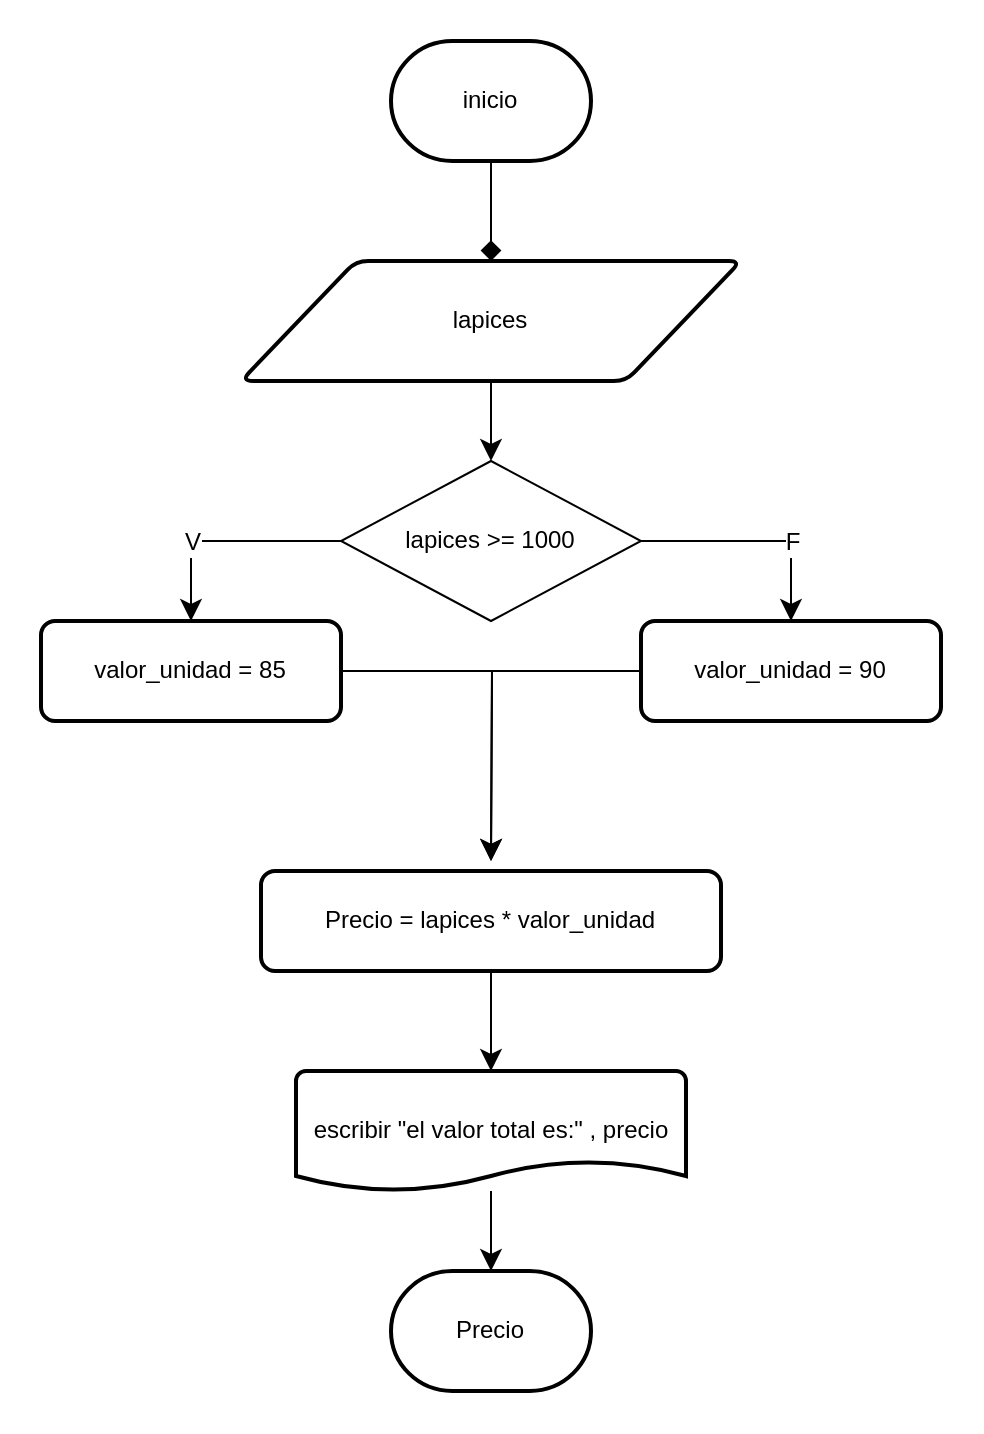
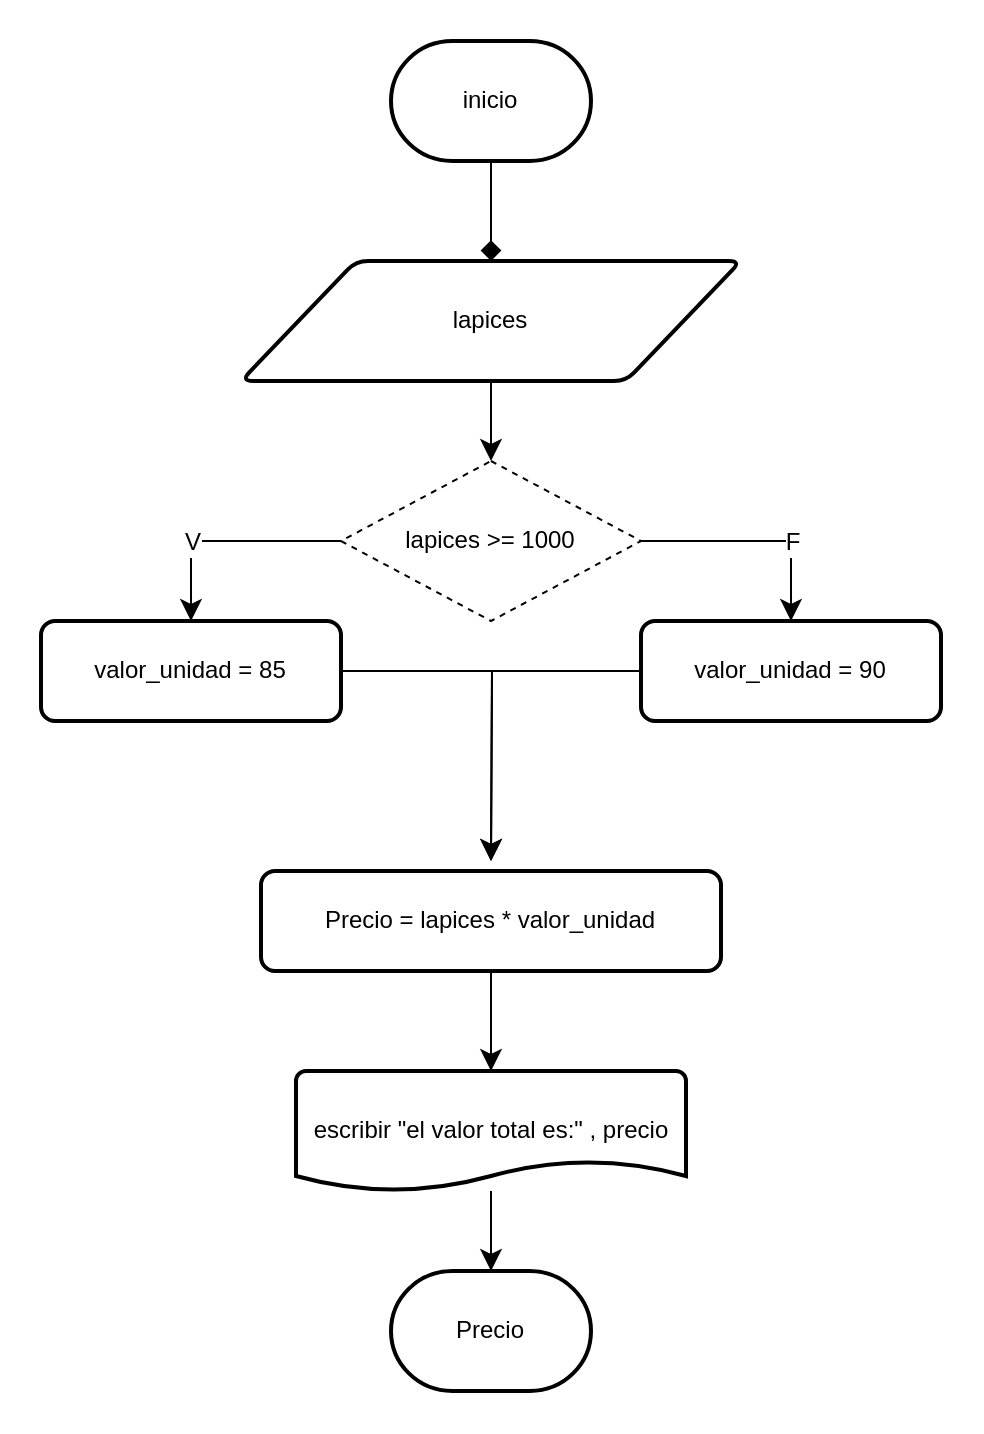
node "lapices >= 1000": style solid -> dashed
